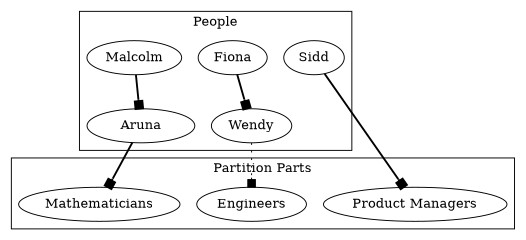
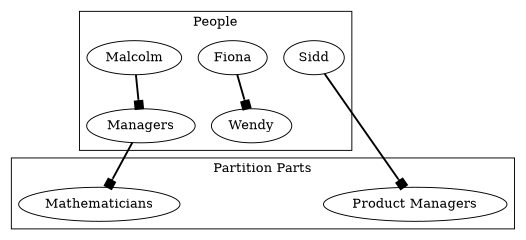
node "Aruna": label "Aruna" -> "Managers"
node "Engineers": removed
